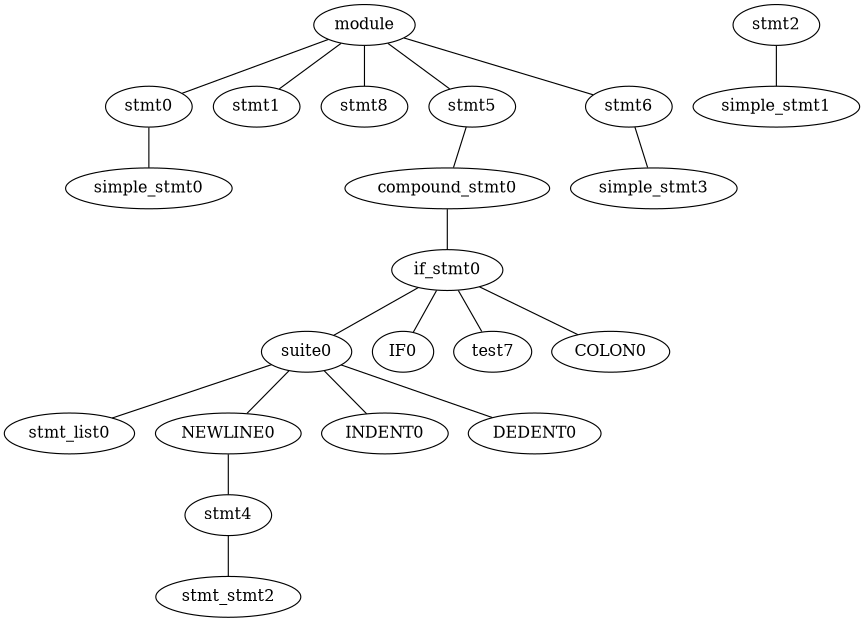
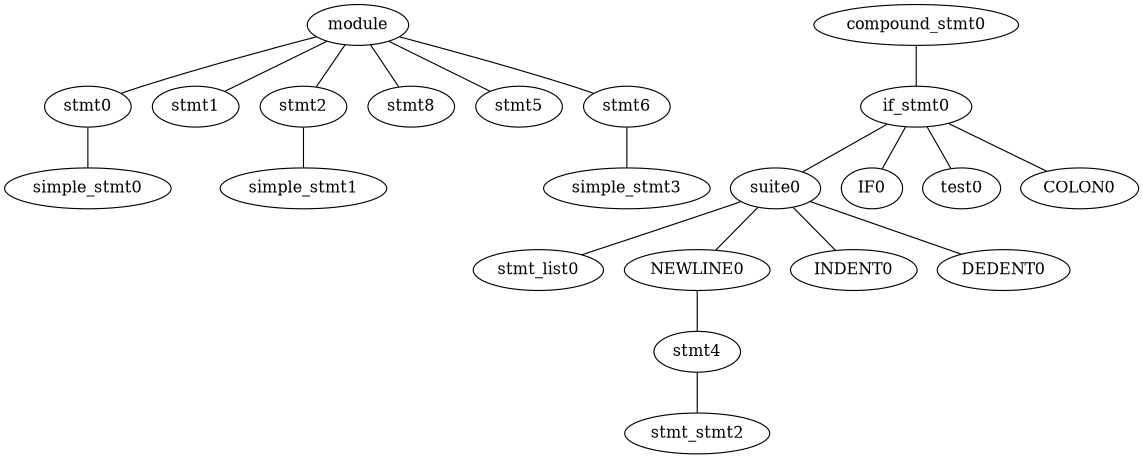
edge "module" -- "stmt2": added
edge "stmt5" -- "compound_stmt0": removed
node "test7": label "test7" -> "test0"
